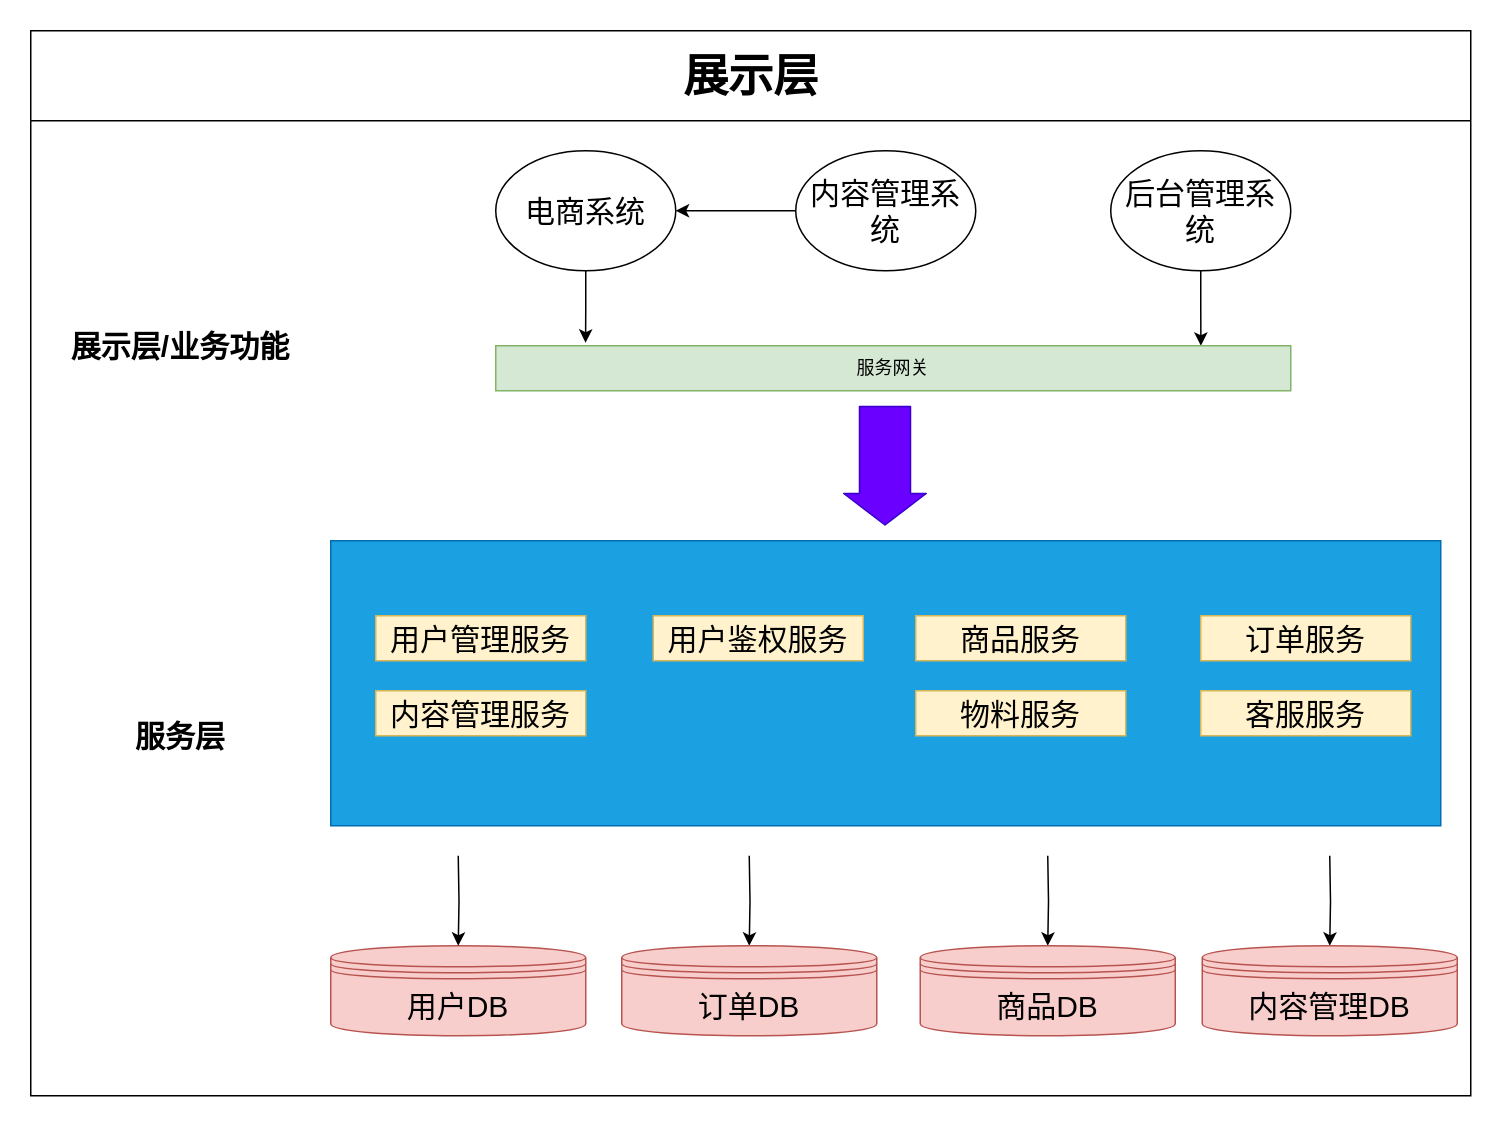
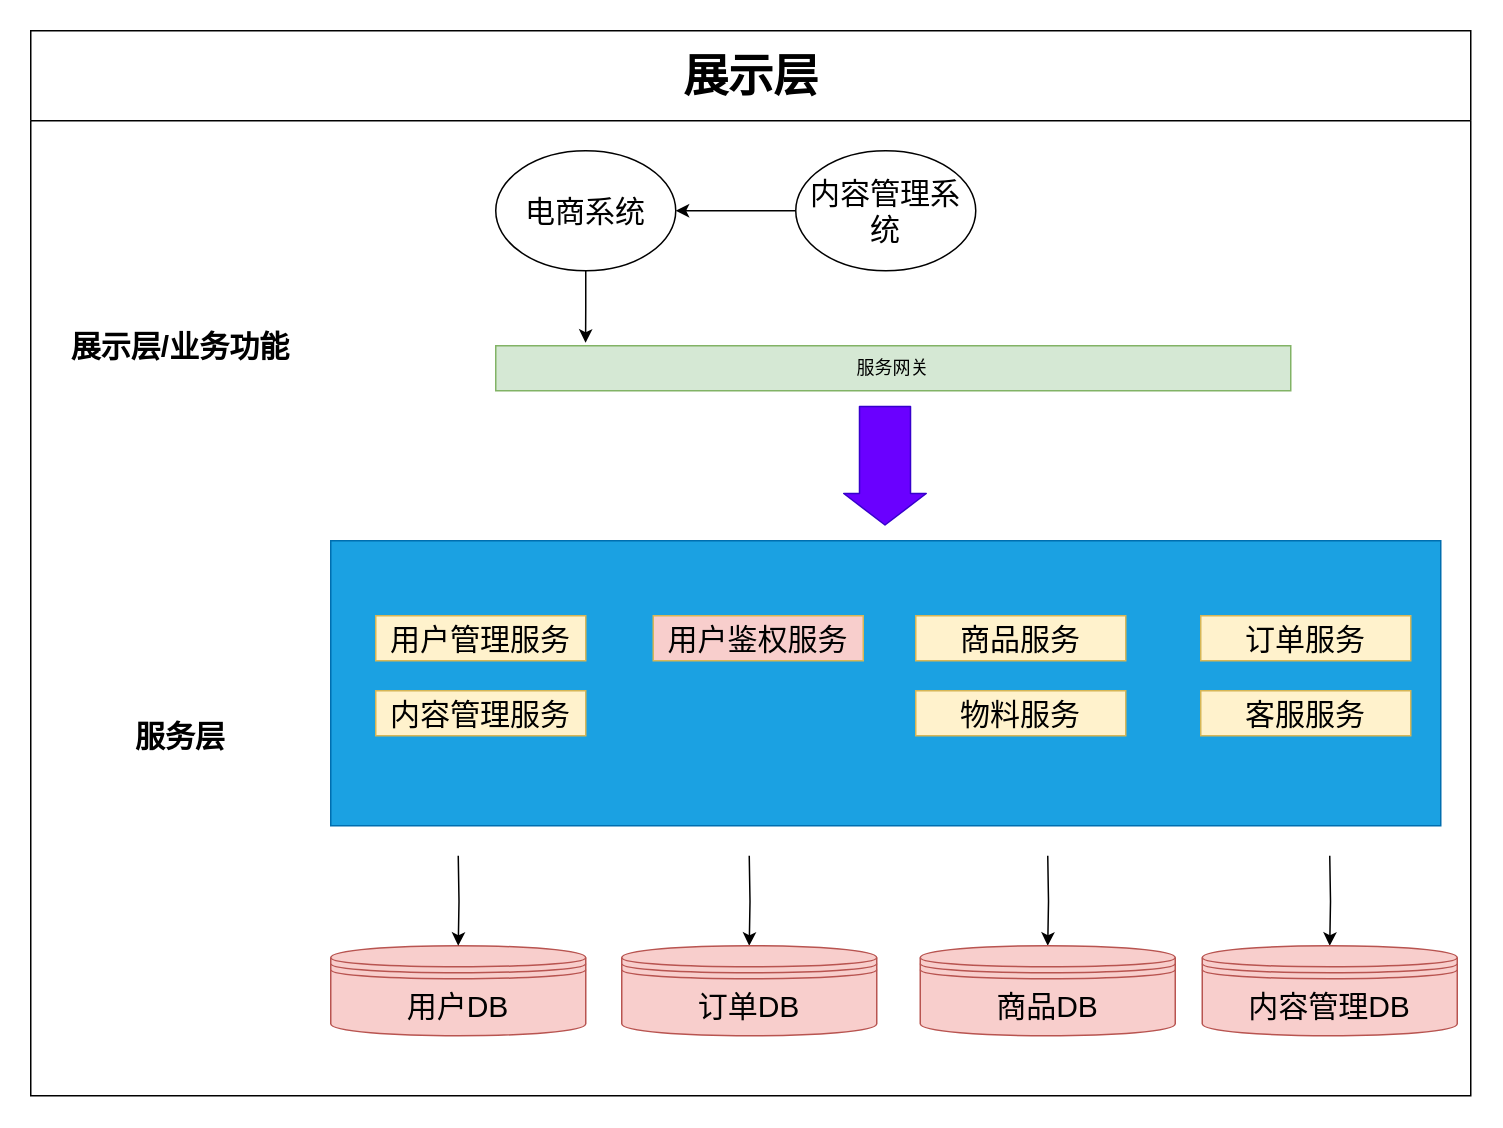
node "后台管理系统": removed
edge "后台管理系统" -> "服务网关": removed
node "用户鉴权服务": fillcolor #fff2cc -> #f8cecc
